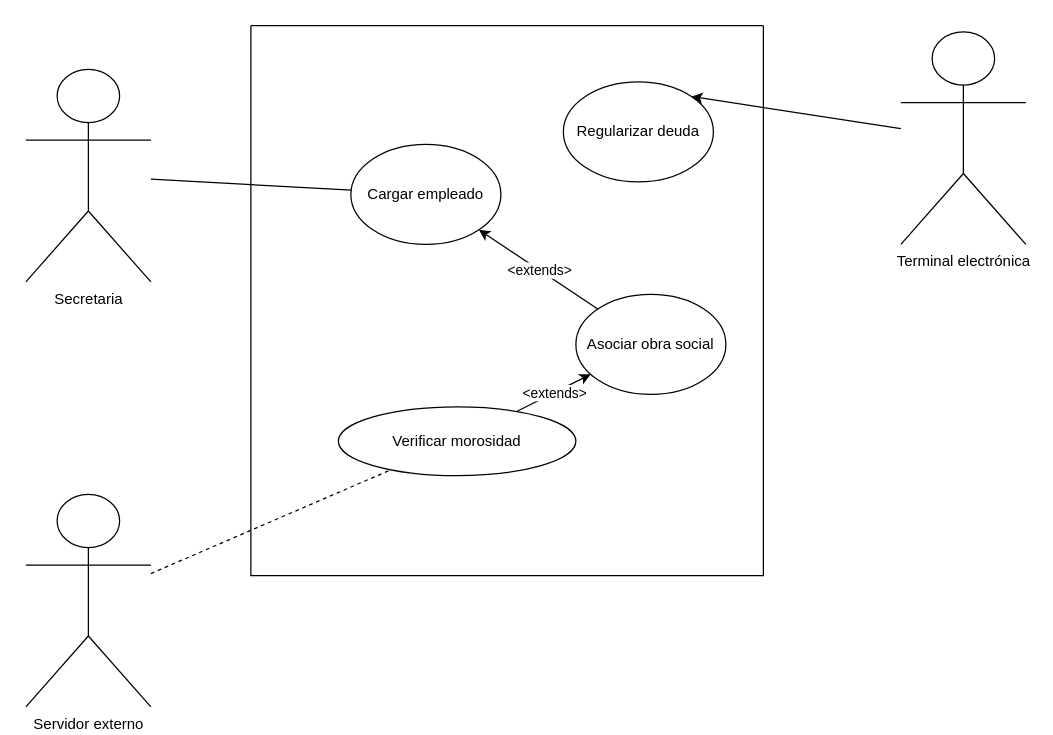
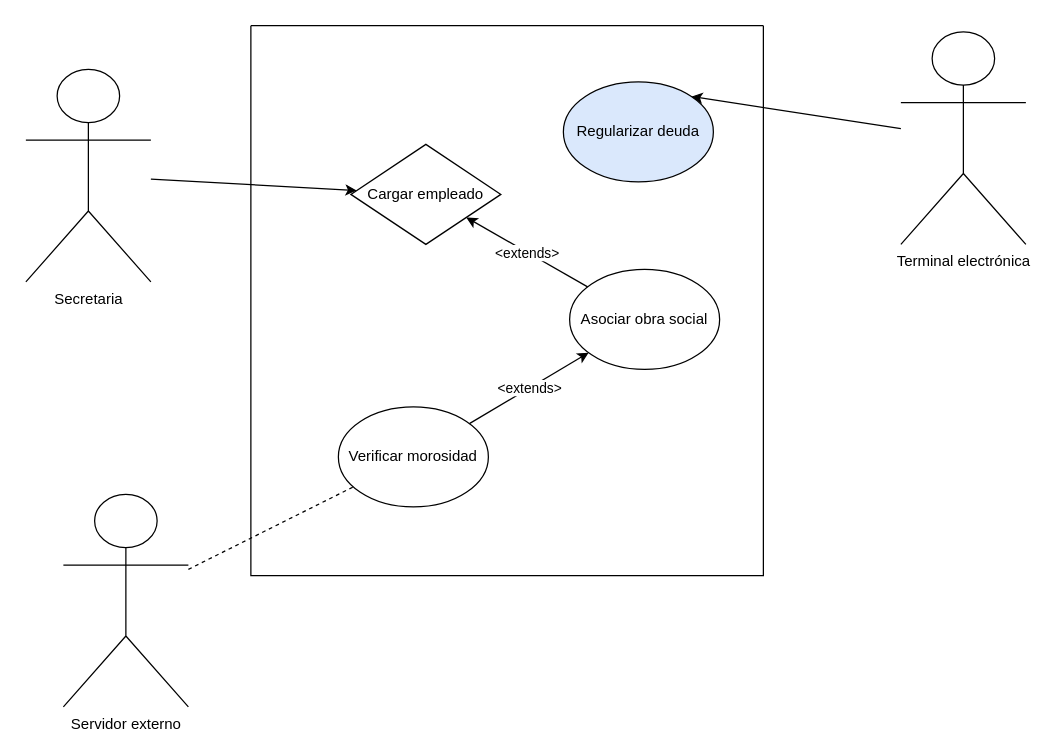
node "Regularizar deuda": fillcolor #ffffff -> #dae8fc
edge "Secretaria" -- "Cargar empleado": arrowhead none -> classic
node "Cargar empleado": shape ellipse -> diamond
node "Asociar obra social": moved (651, 344) -> (644, 319)
node "Verificar morosidad": size 238x69 -> 150x100
node "Servidor externo": moved (88, 601) -> (126, 601)
